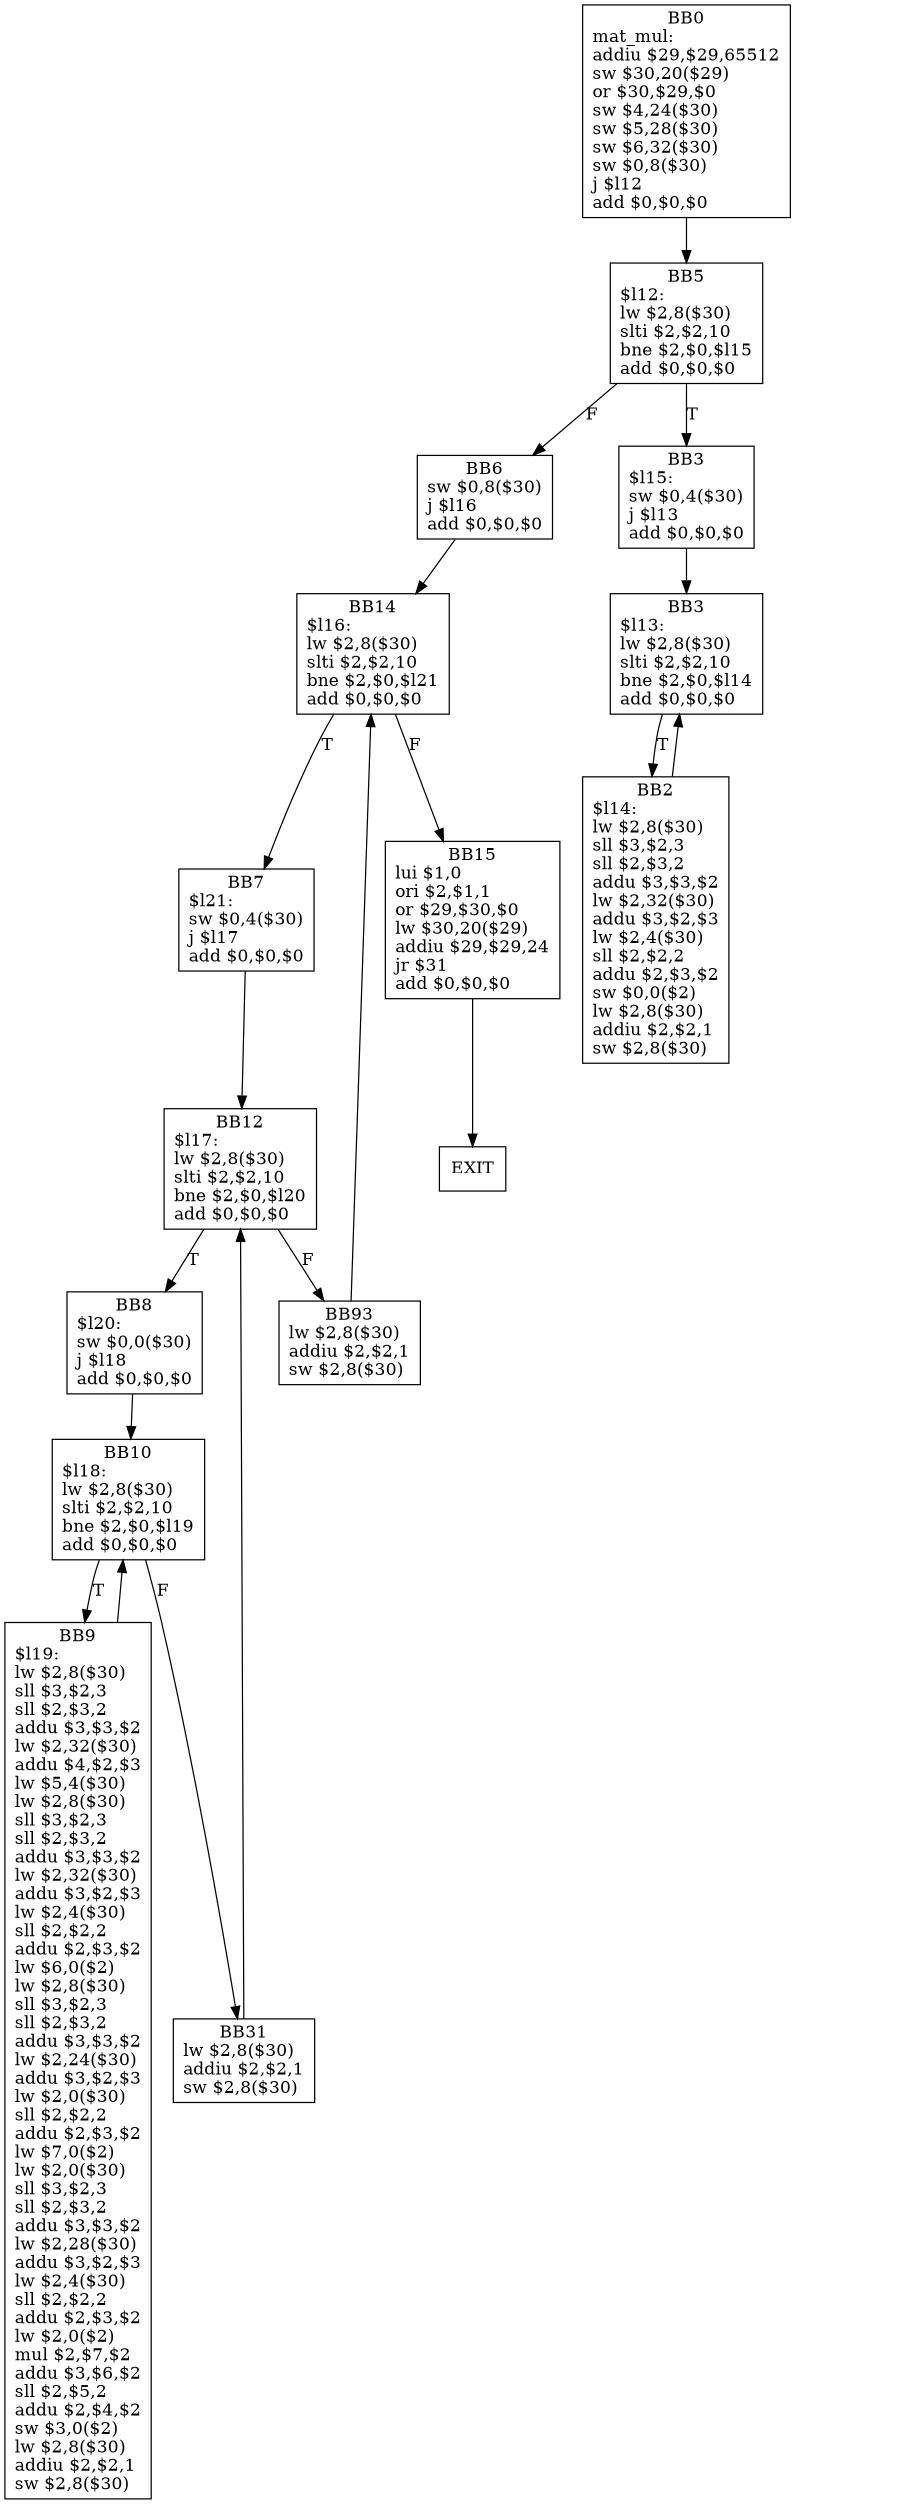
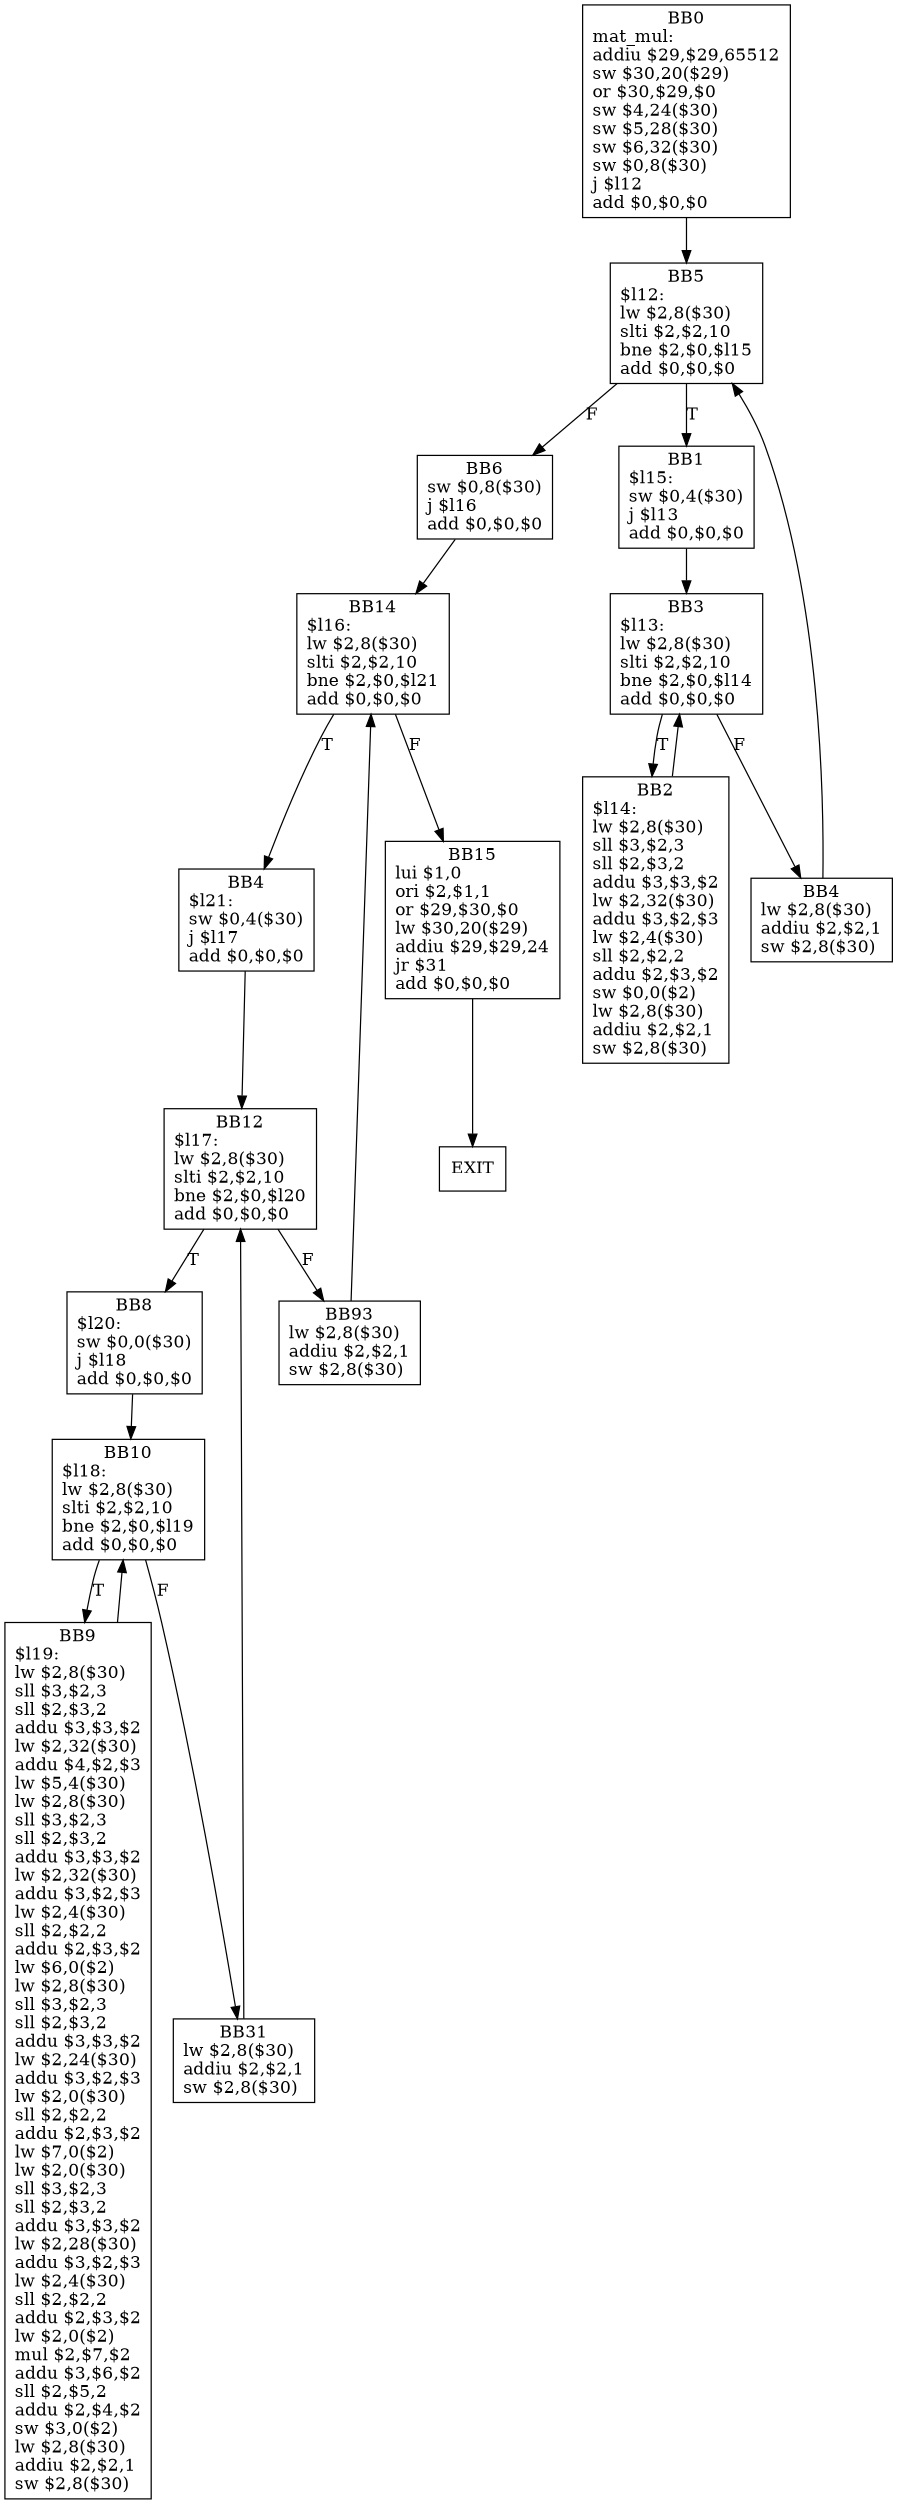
node "BB3 $l15: sw $0,4($30) j $l13 add $0,$0,$0": label "BB3 $l15: sw $0,4($30) j $l13 add $0,$0,$0" -> "BB1 $l15: sw $0,4($30) j $l13 add $0,$0,$0"
node "BB7 $l21: sw $0,4($30) j $l17 add $0,$0,$0": label "BB7 $l21: sw $0,4($30) j $l17 add $0,$0,$0" -> "BB4 $l21: sw $0,4($30) j $l17 add $0,$0,$0"
node "BB4 lw $2,8($30) addiu $2,$2,1 sw $2,8($30)": added
